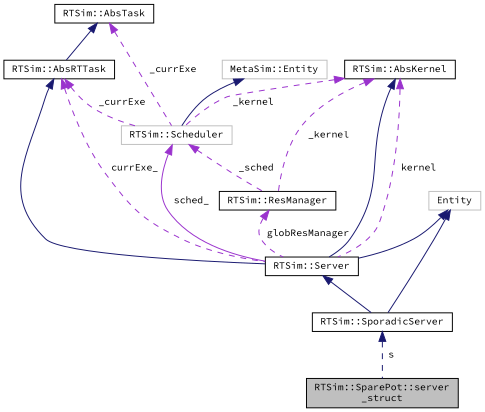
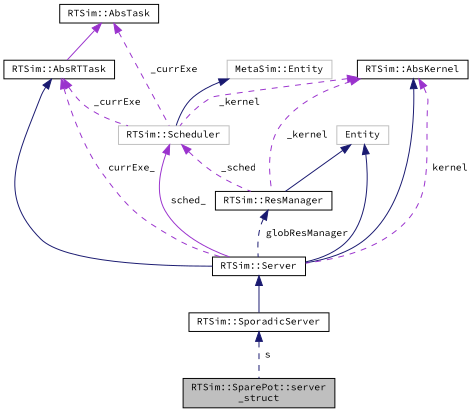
edge "RTSim::AbsRTTask" -> "RTSim::AbsTask": color midnightblue -> darkorchid3
edge "RTSim::Server" -> "RTSim::ResManager": color darkorchid3 -> midnightblue
edge "RTSim::SporadicServer" -> "Entity": now "RTSim::ResManager" -> "Entity"
